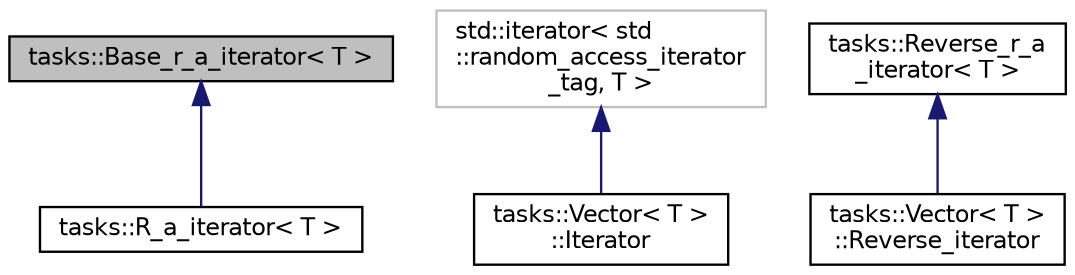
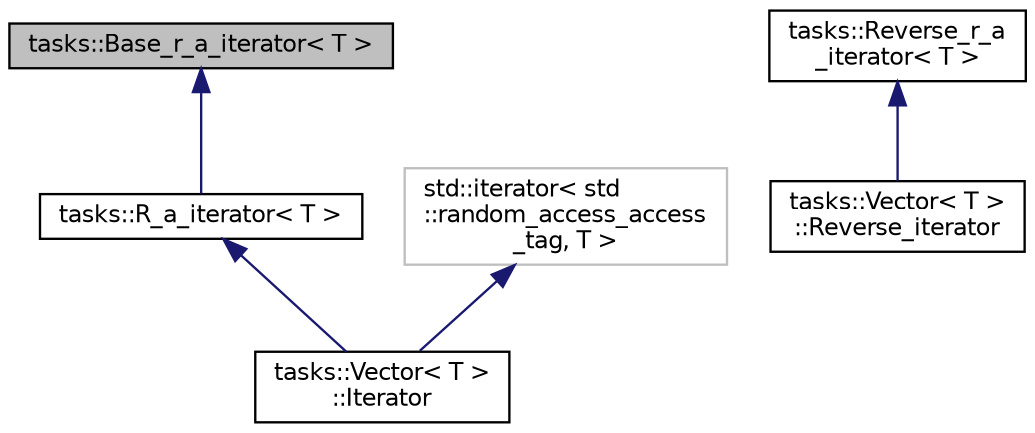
node "std::iterator< std ::random_access_iterator _tag, T >": label "std::iterator< std ::random_access_iterator _tag, T >" -> "std::iterator< std ::random_access_access _tag, T >"
edge "tasks::Vector< T > ::Iterator" -> "tasks::R_a_iterator< T >": added
